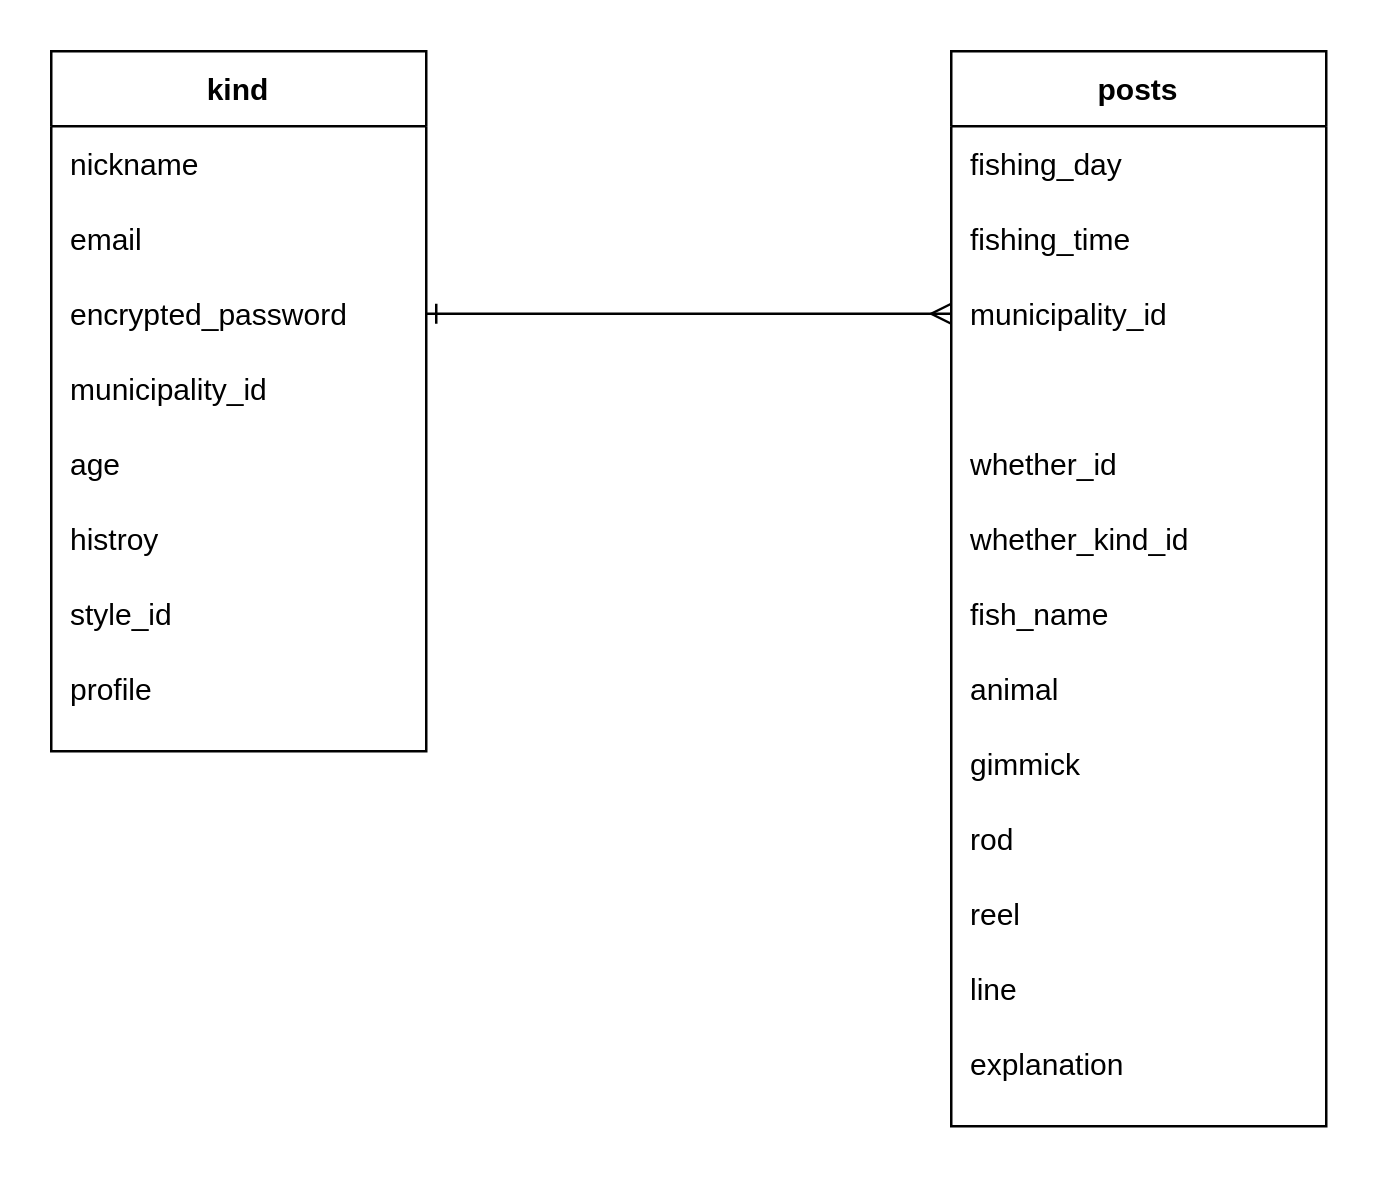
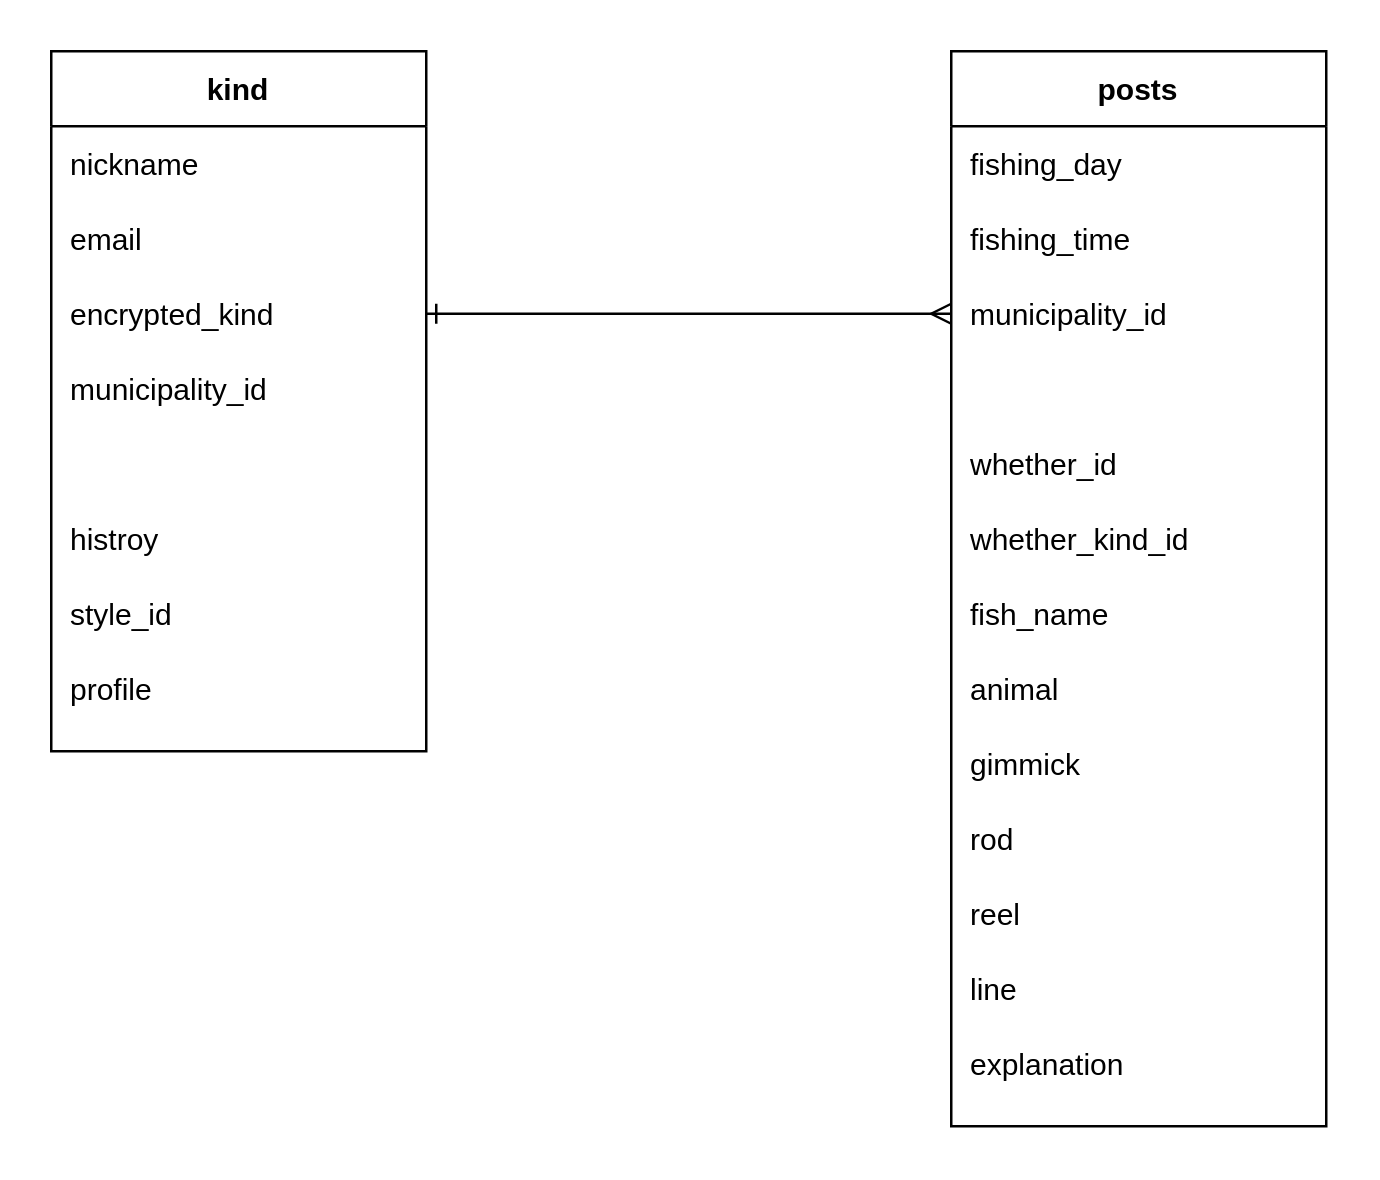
node "encrypted_password": label "encrypted_password" -> "encrypted_kind"
node "age": removed
